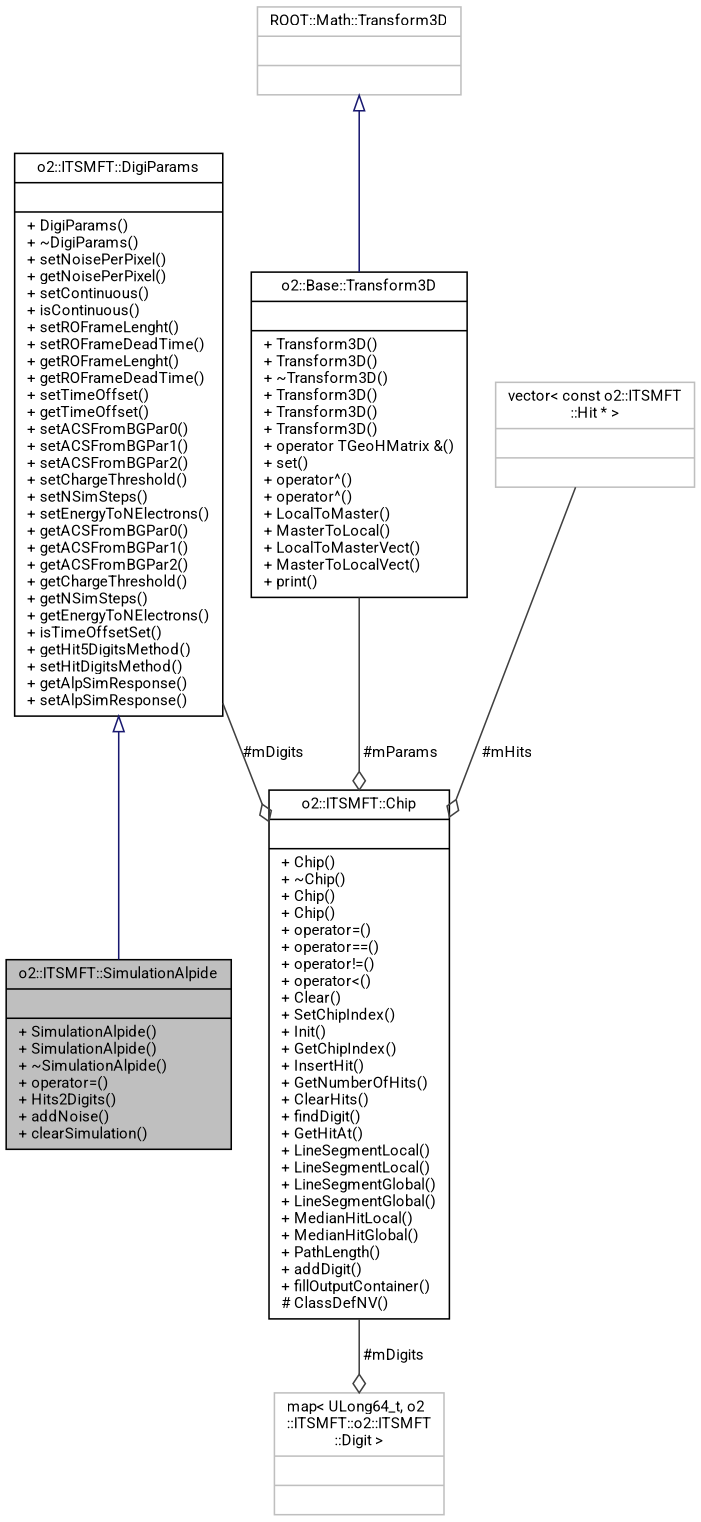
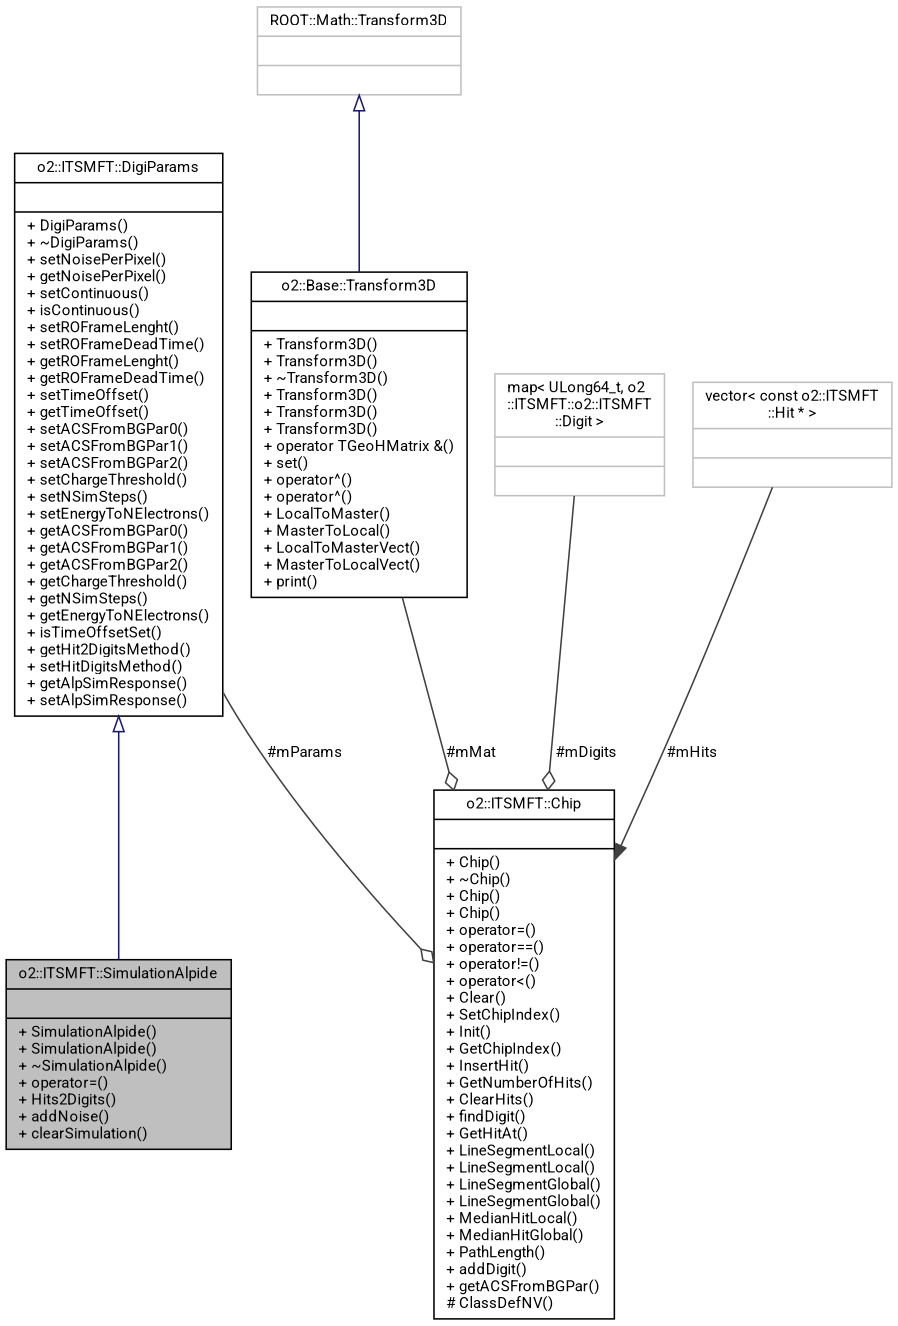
edge "vector< const o2::ITSMFT" -> "o2::ITSMFT::Chip": arrowhead odiamond -> normal
node "o2::ITSMFT::DigiParams": text "+ getHit5DigitsMethod()" -> "+ getHit2DigitsMethod()"
edge "o2::ITSMFT::DigiParams" -> "o2::ITSMFT::Chip": label " #mDigits" -> " #mParams"
edge "o2::Base::Transform3D" -> "o2::ITSMFT::Chip": label " #mParams" -> " #mMat"
node "o2::ITSMFT::Chip": text "+ fillOutputContainer()" -> "+ getACSFromBGPar()"
edge "o2::ITSMFT::Chip" -> "map< ULong64_t, o2": reversed
